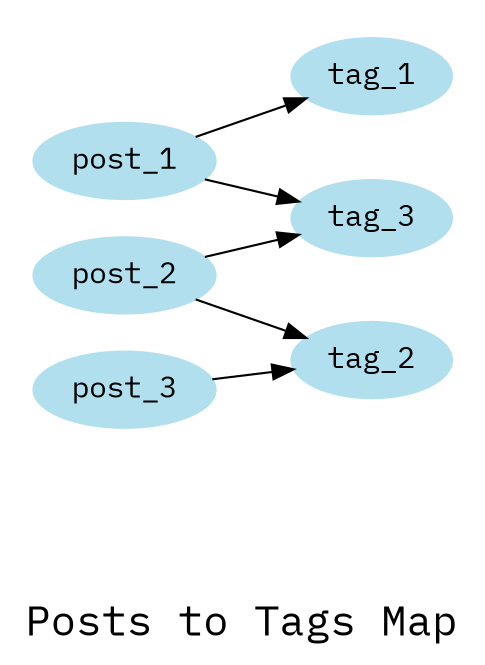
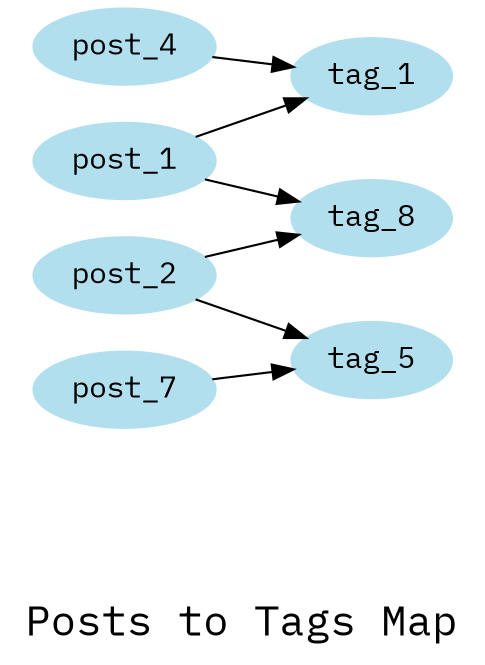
node "post_4": added
node "tag_3": label "tag_3" -> "tag_8"
node "tag_2": label "tag_2" -> "tag_5"
node "post_3": label "post_3" -> "post_7"
